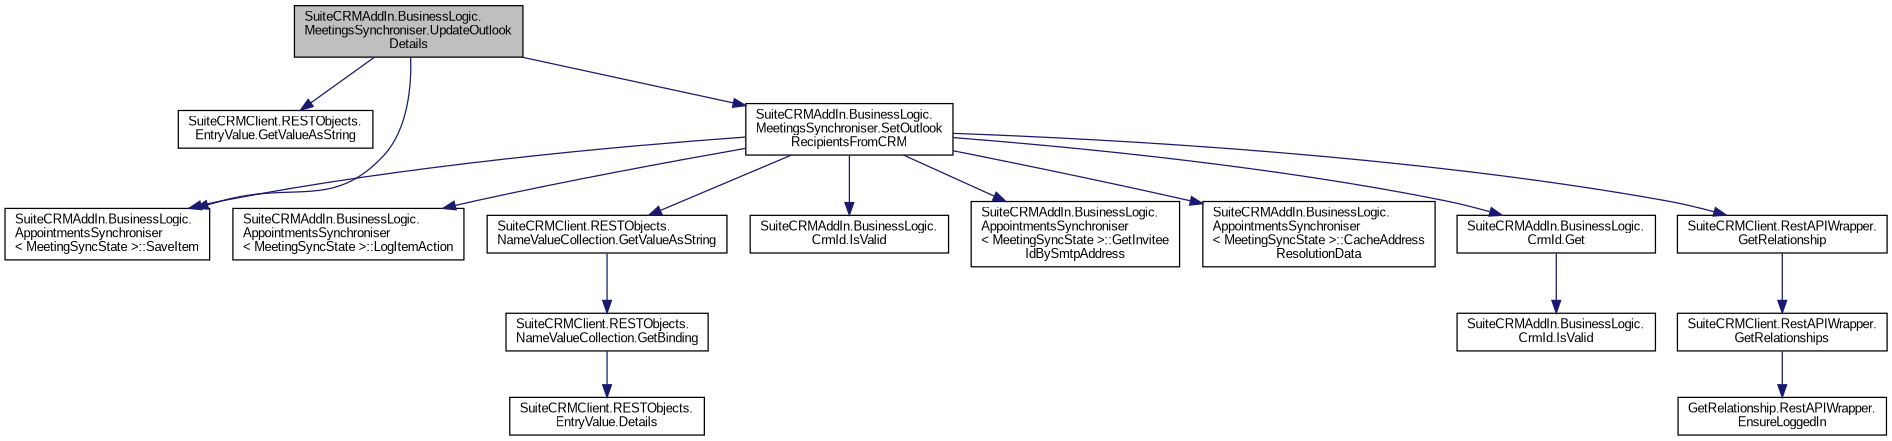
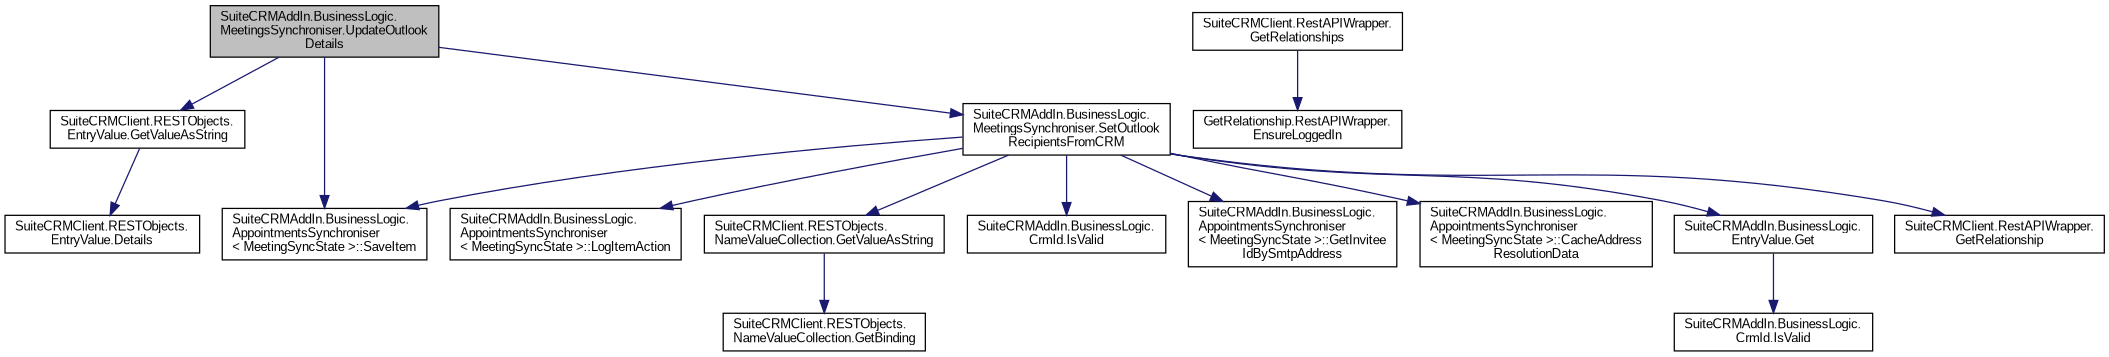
node "SuiteCRMAddIn.BusinessLogic. CrmId.Get": label "SuiteCRMAddIn.BusinessLogic. CrmId.Get" -> "SuiteCRMAddIn.BusinessLogic. EntryValue.Get"
edge "SuiteCRMClient.RestAPIWrapper. GetRelationship" -> "SuiteCRMClient.RestAPIWrapper. GetRelationships": removed
edge "SuiteCRMClient.RESTObjects. NameValueCollection.GetBinding" -> "SuiteCRMClient.RESTObjects. EntryValue.Details": now "SuiteCRMClient.RESTObjects. EntryValue.GetValueAsString" -> "SuiteCRMClient.RESTObjects. EntryValue.Details"
